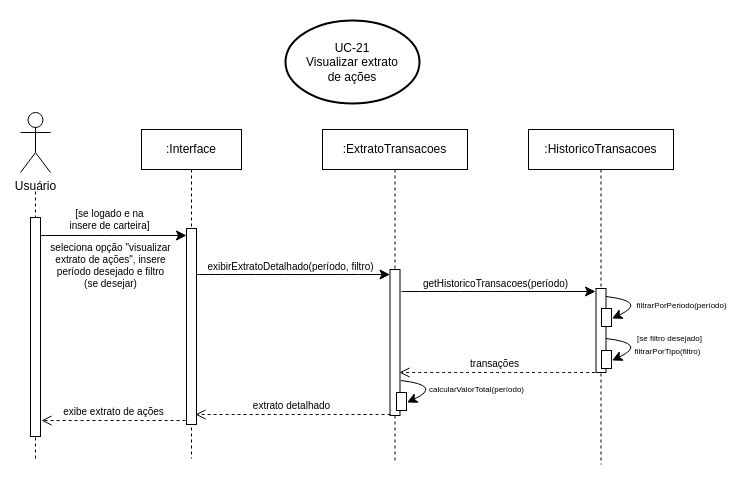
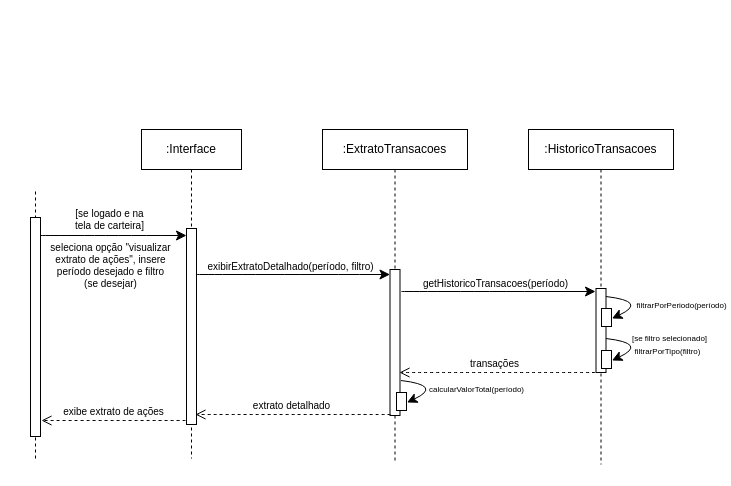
node "UC-21 Visualizar extrato de ações": removed
node "Usuário": removed
node "[se logado e na insere de carteira]": label "[se logado e na insere de carteira]" -> "[se logado e na tela de carteira]"
node "[se filtro desejado]": label "[se filtro desejado]" -> "[se filtro selecionado]"
